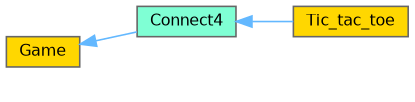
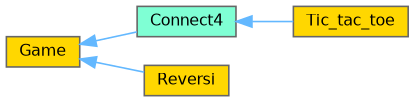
node "Reversi": added
